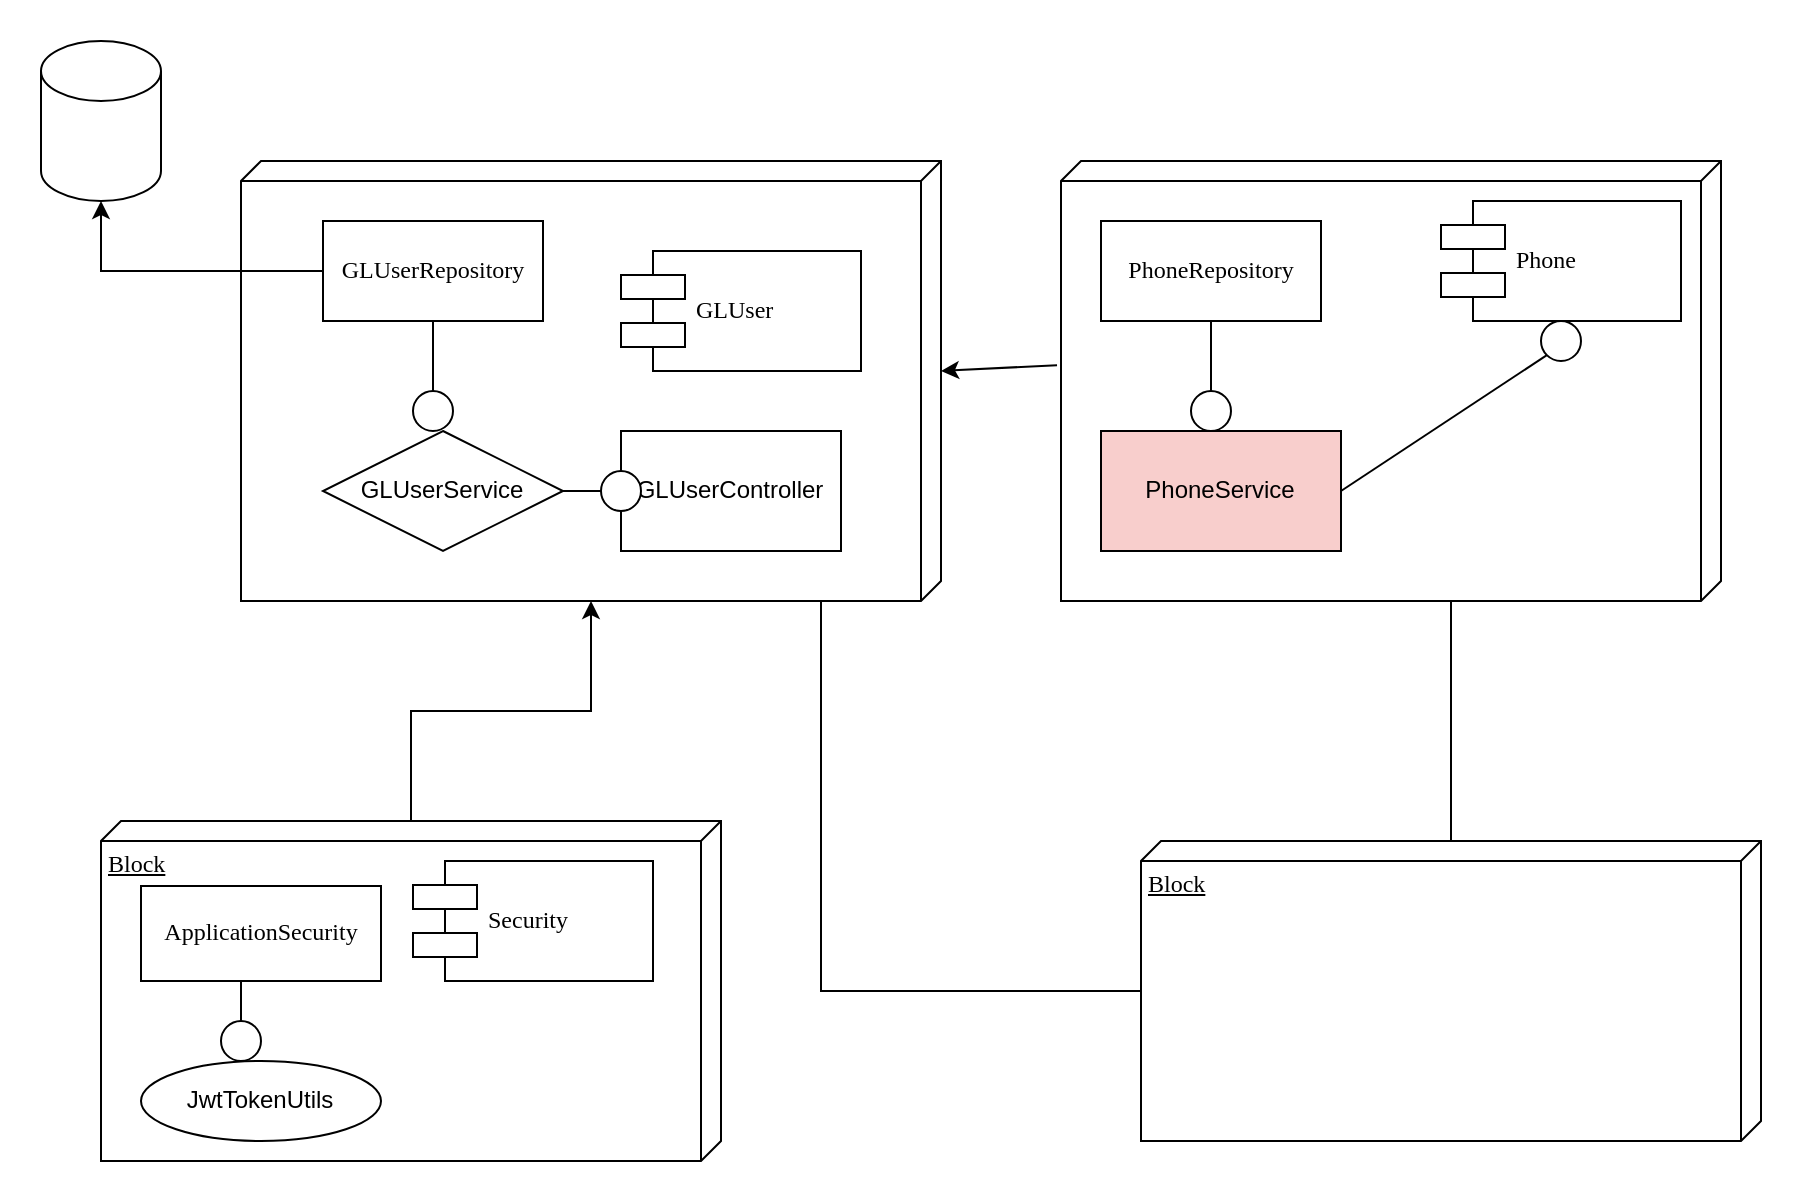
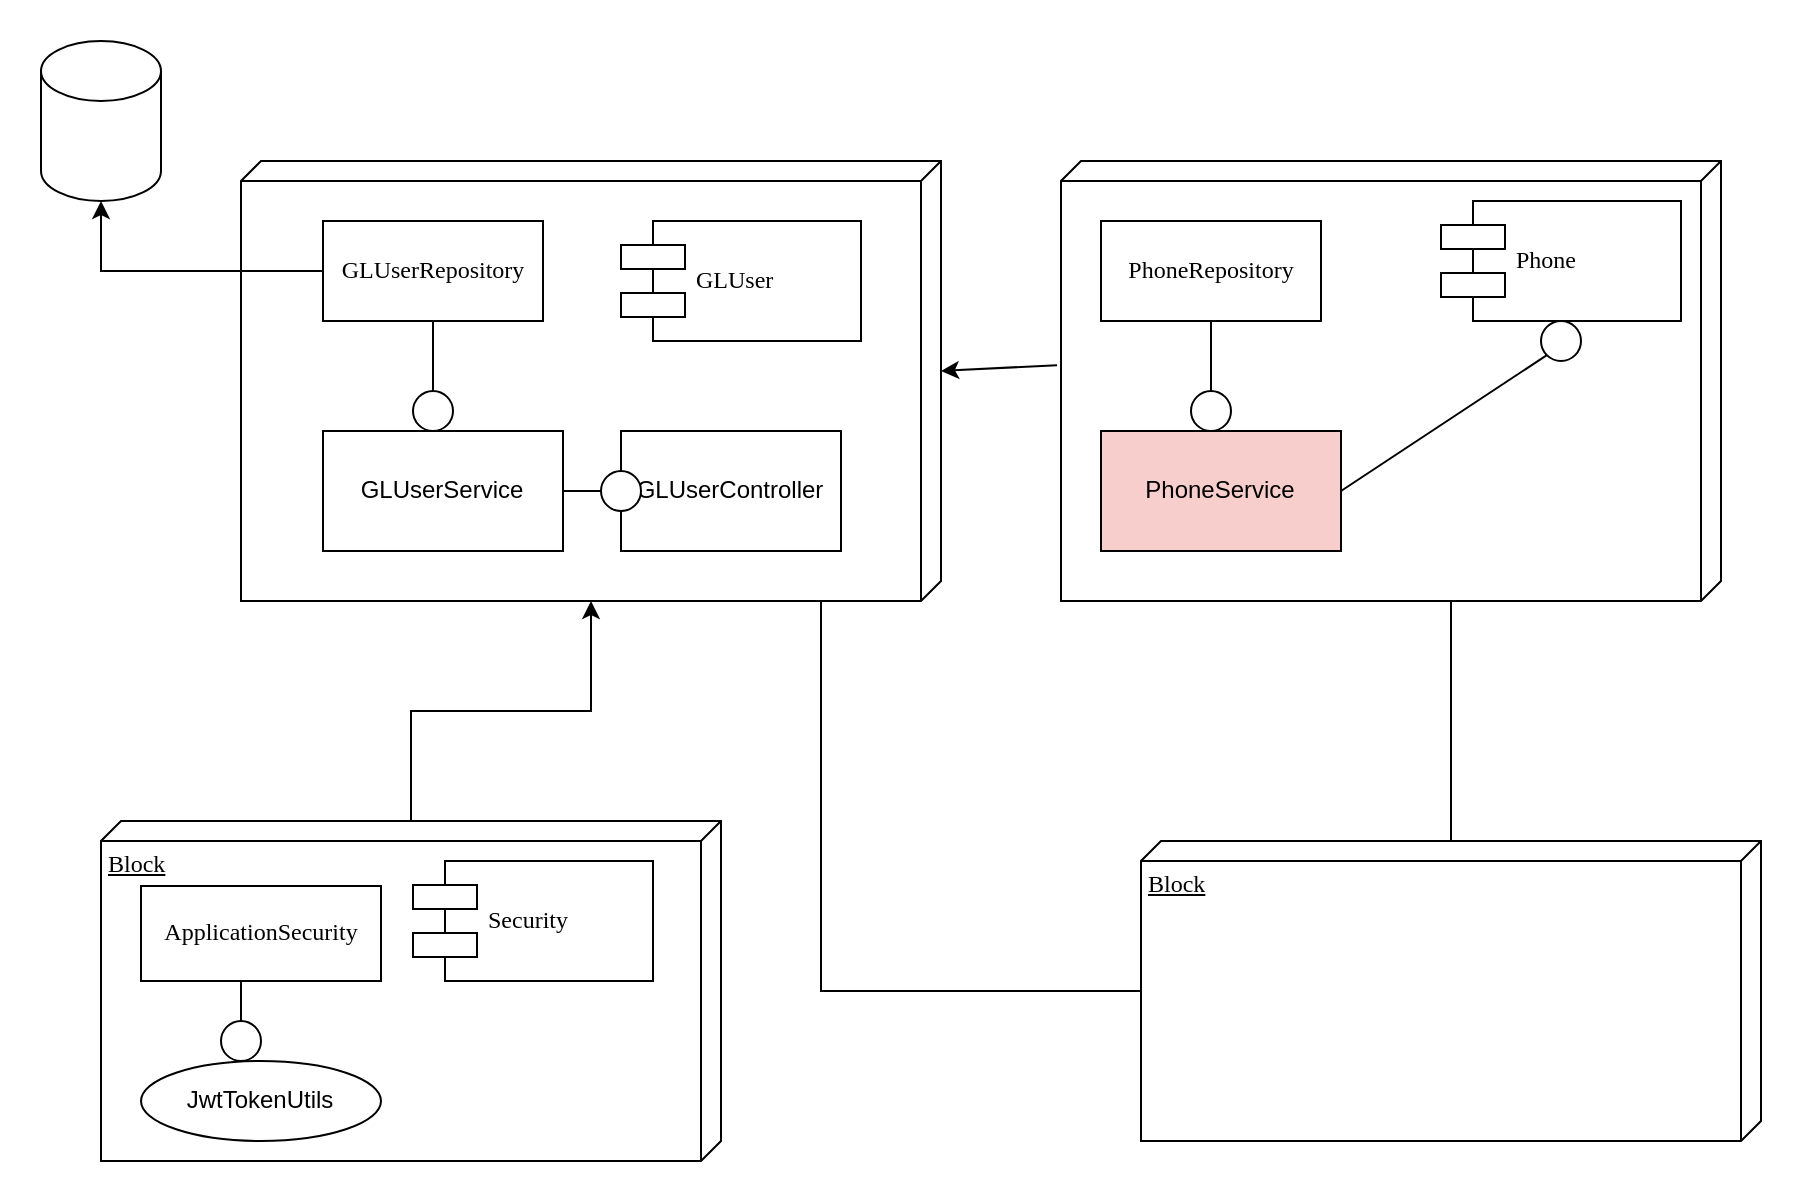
node "GLUser": moved (741, 311) -> (741, 281)
node "GLUserService": shape diamond -> rectangle
